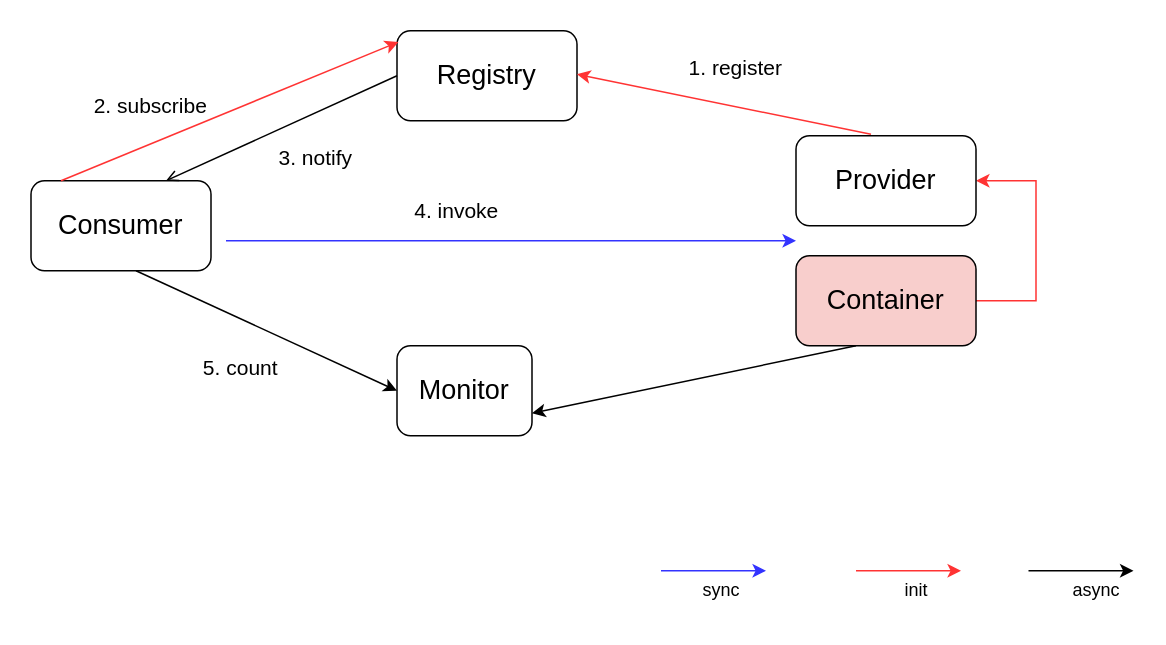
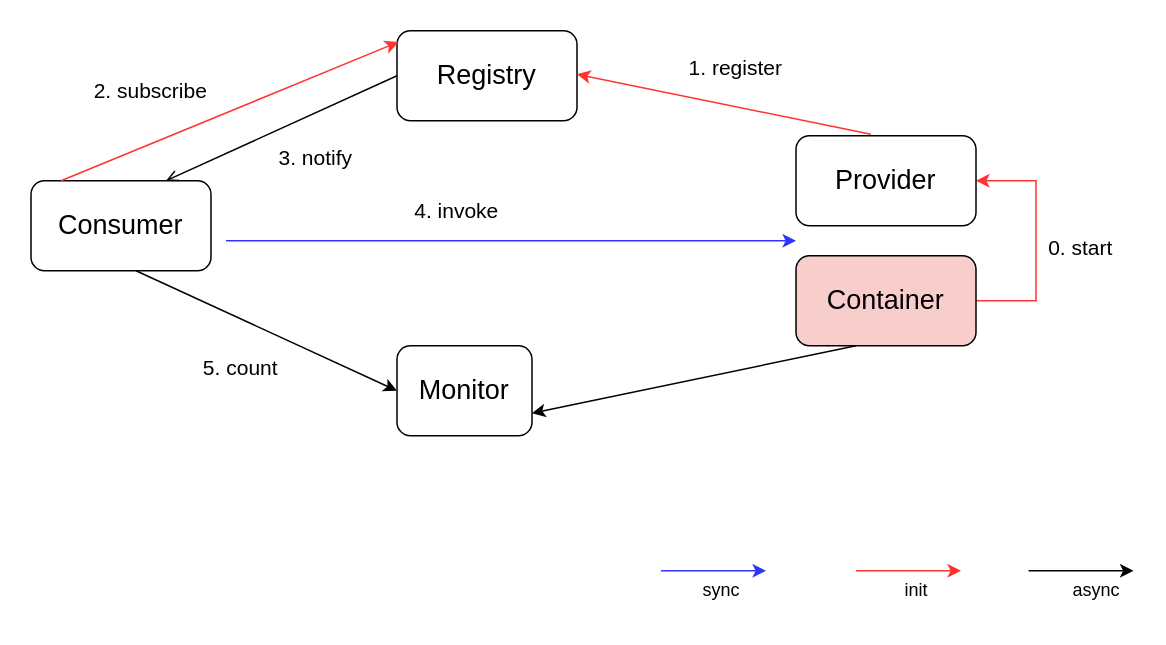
node "2. subscribe": moved (151, 106) -> (151, 91)
node "0. start": added
